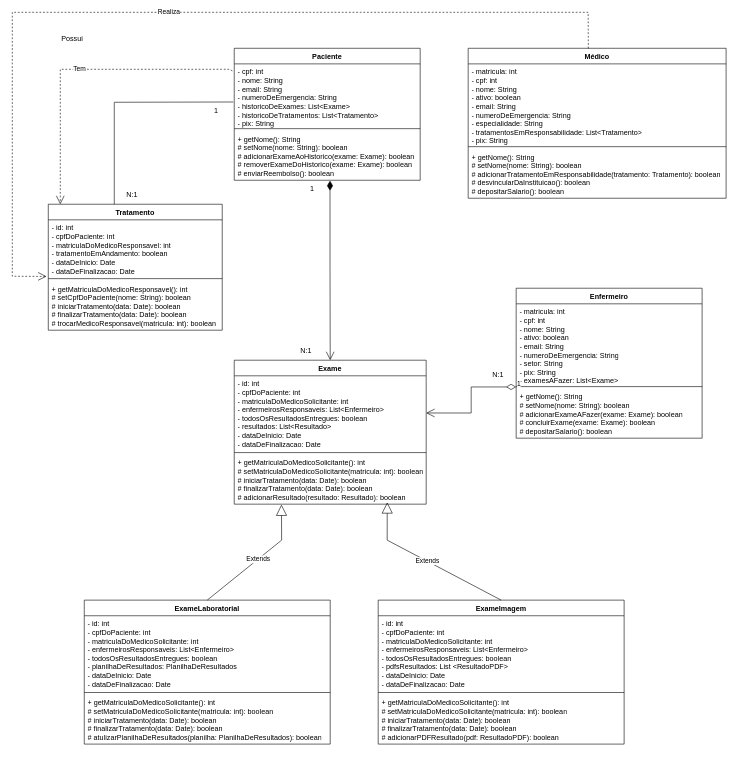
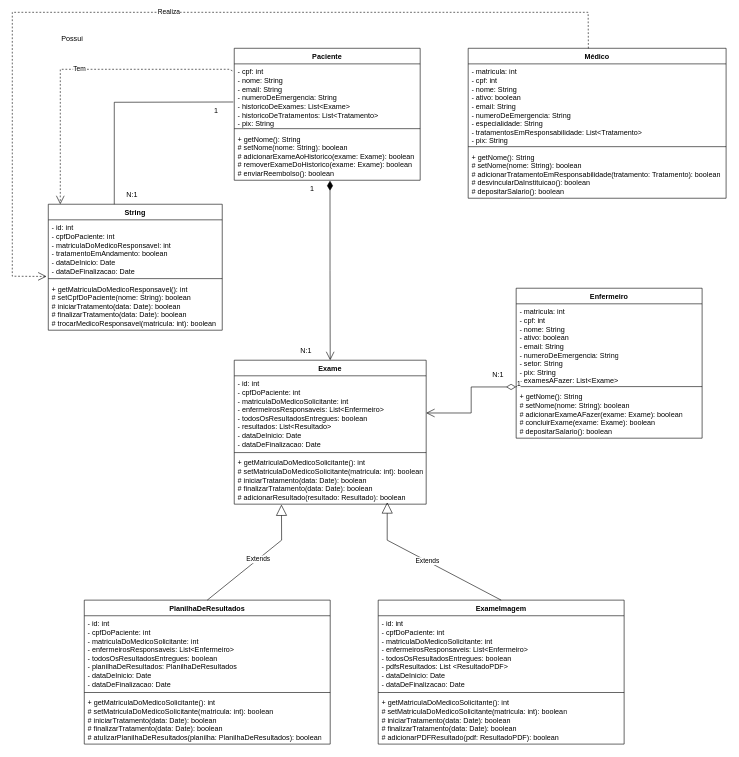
node "Tratamento": label "Tratamento" -> "String"
node "ExameLaboratorial": label "ExameLaboratorial" -> "PlanilhaDeResultados"
